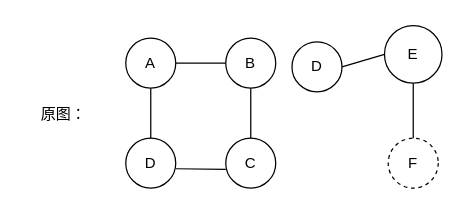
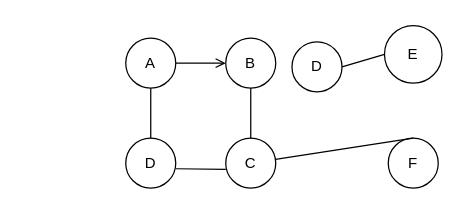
edge "A" -- "B": arrowhead none -> open
edge "E" -- "F": now "C" -- "F"
node "原图：": removed
node "F": style dashed -> solid
